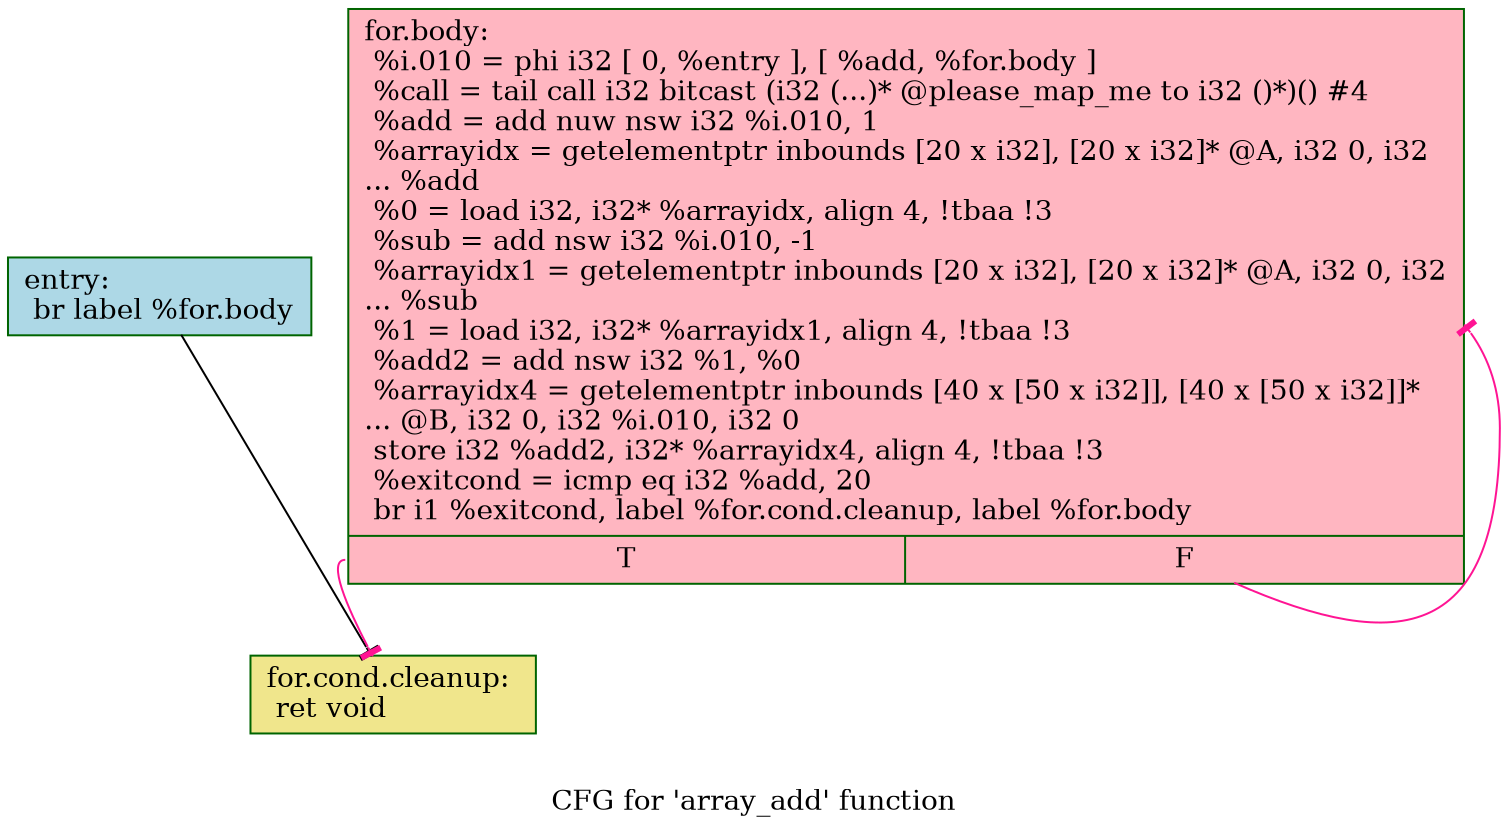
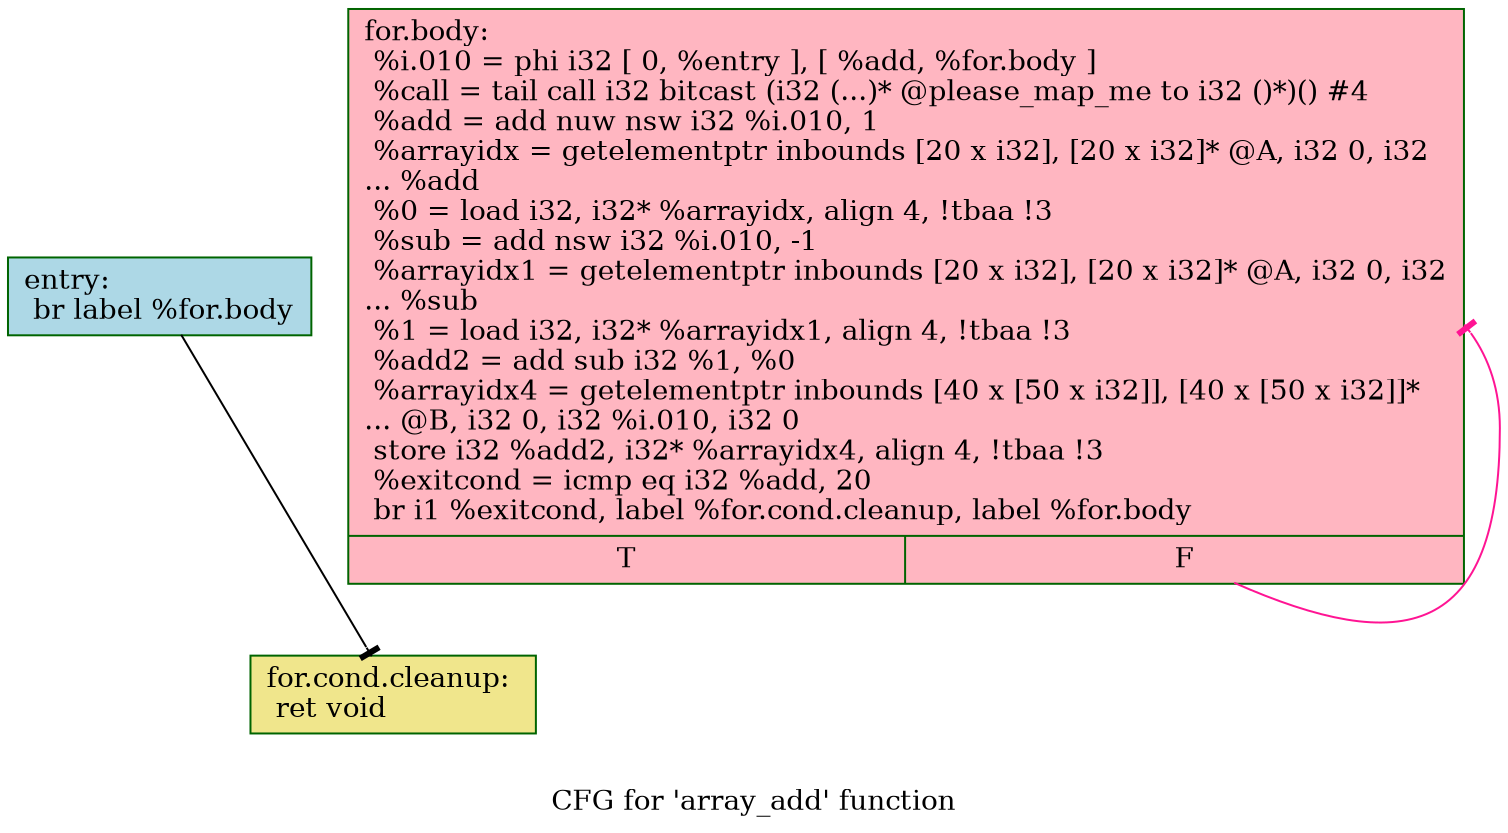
node "for.body:": text "%add2 = add nsw i32 %1, %0" -> "%add2 = add sub i32 %1, %0"
edge "for.body:" -> "for.cond.cleanup:": removed
